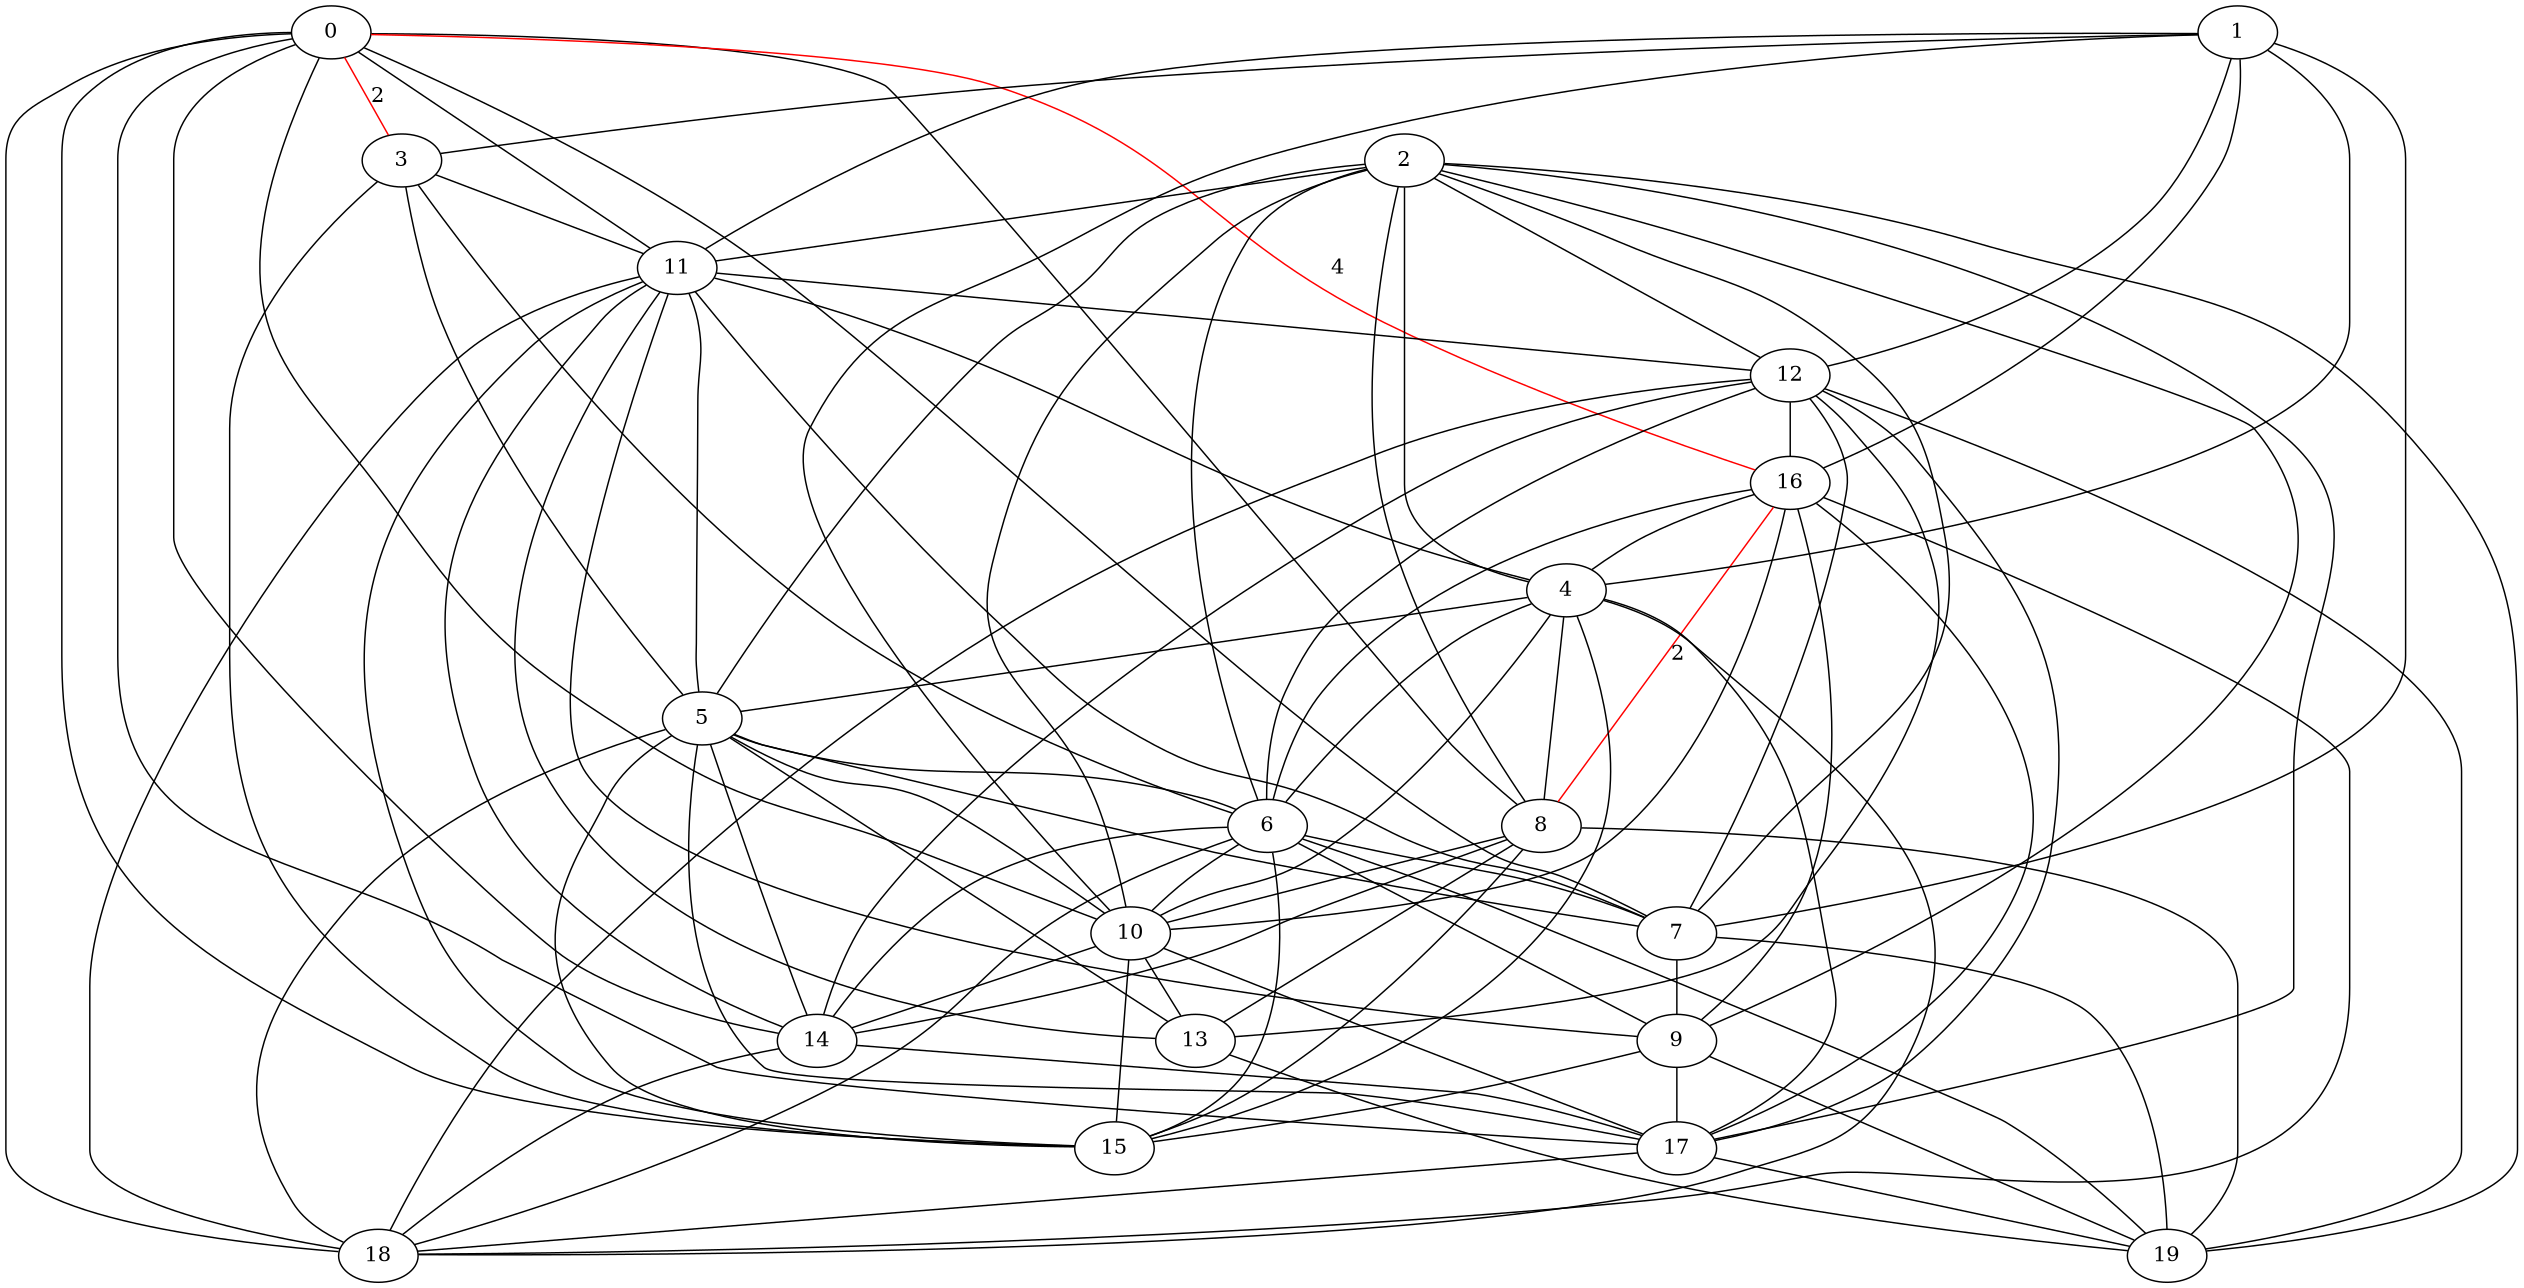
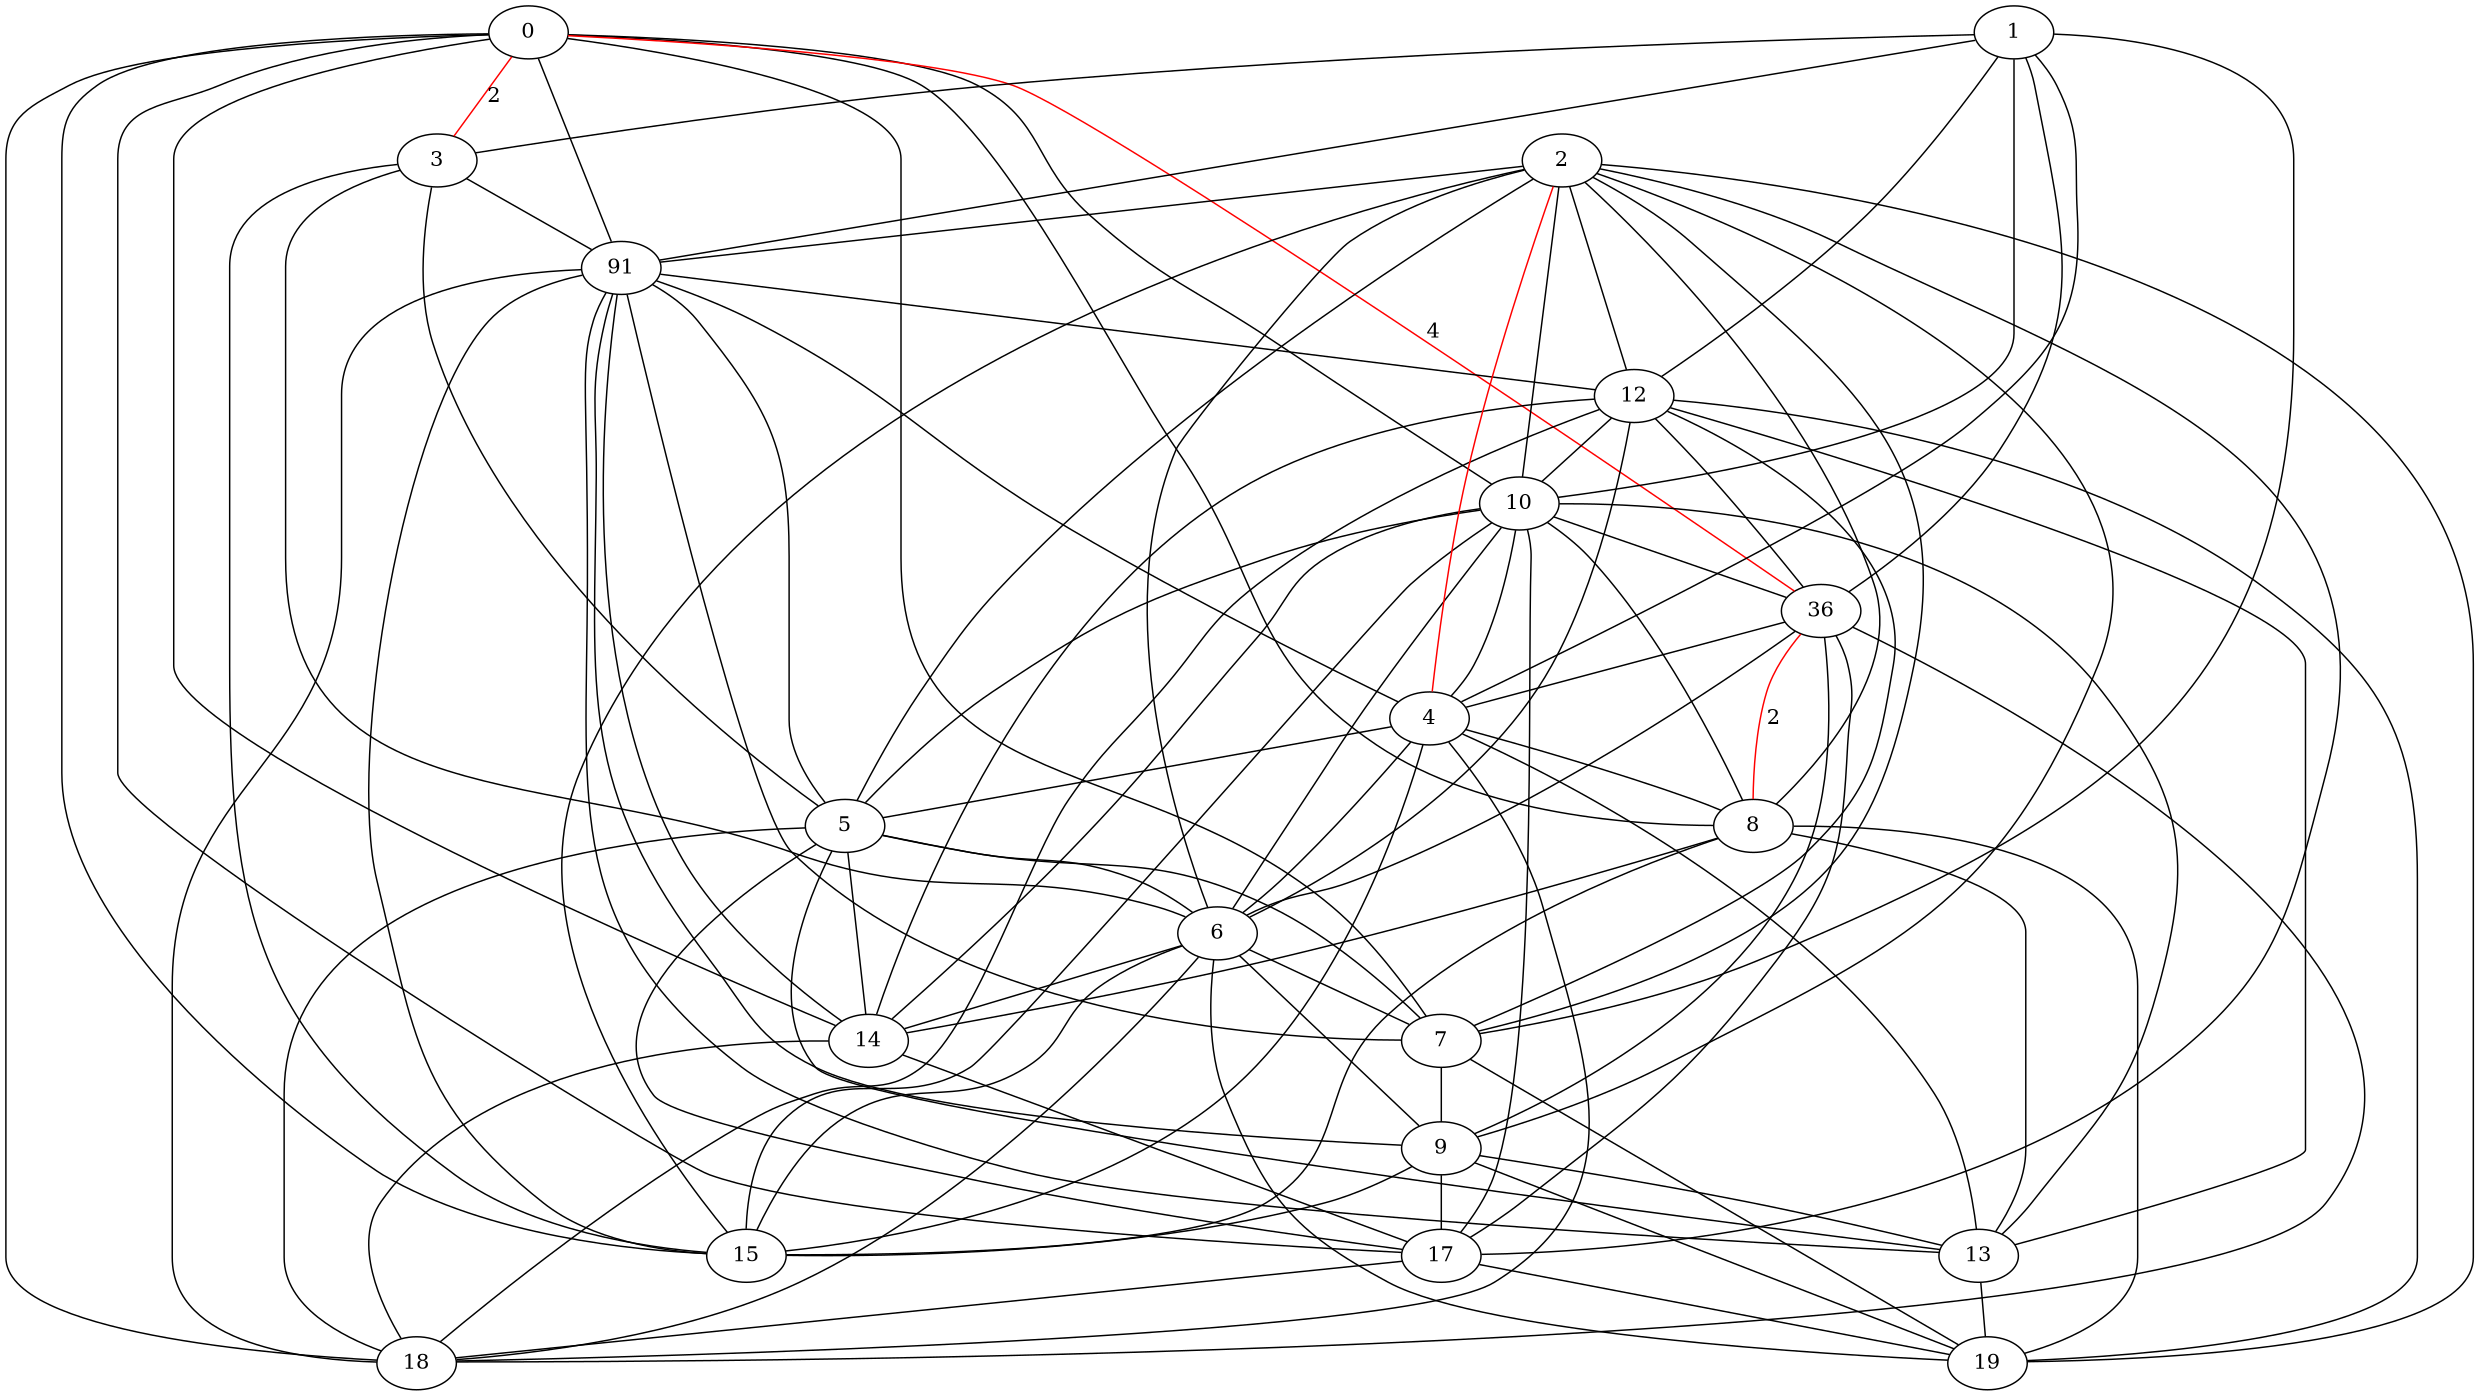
node "11": label "11" -> "91"
edge "2" -- "4": color black -> red
node "16": label "16" -> "36"
edge "12" -- "17": now "12" -- "10"
edge "4" -- "17": now "4" -- "13"
edge "5" -- "15": now "2" -- "15"
edge "9" -- "13": added
